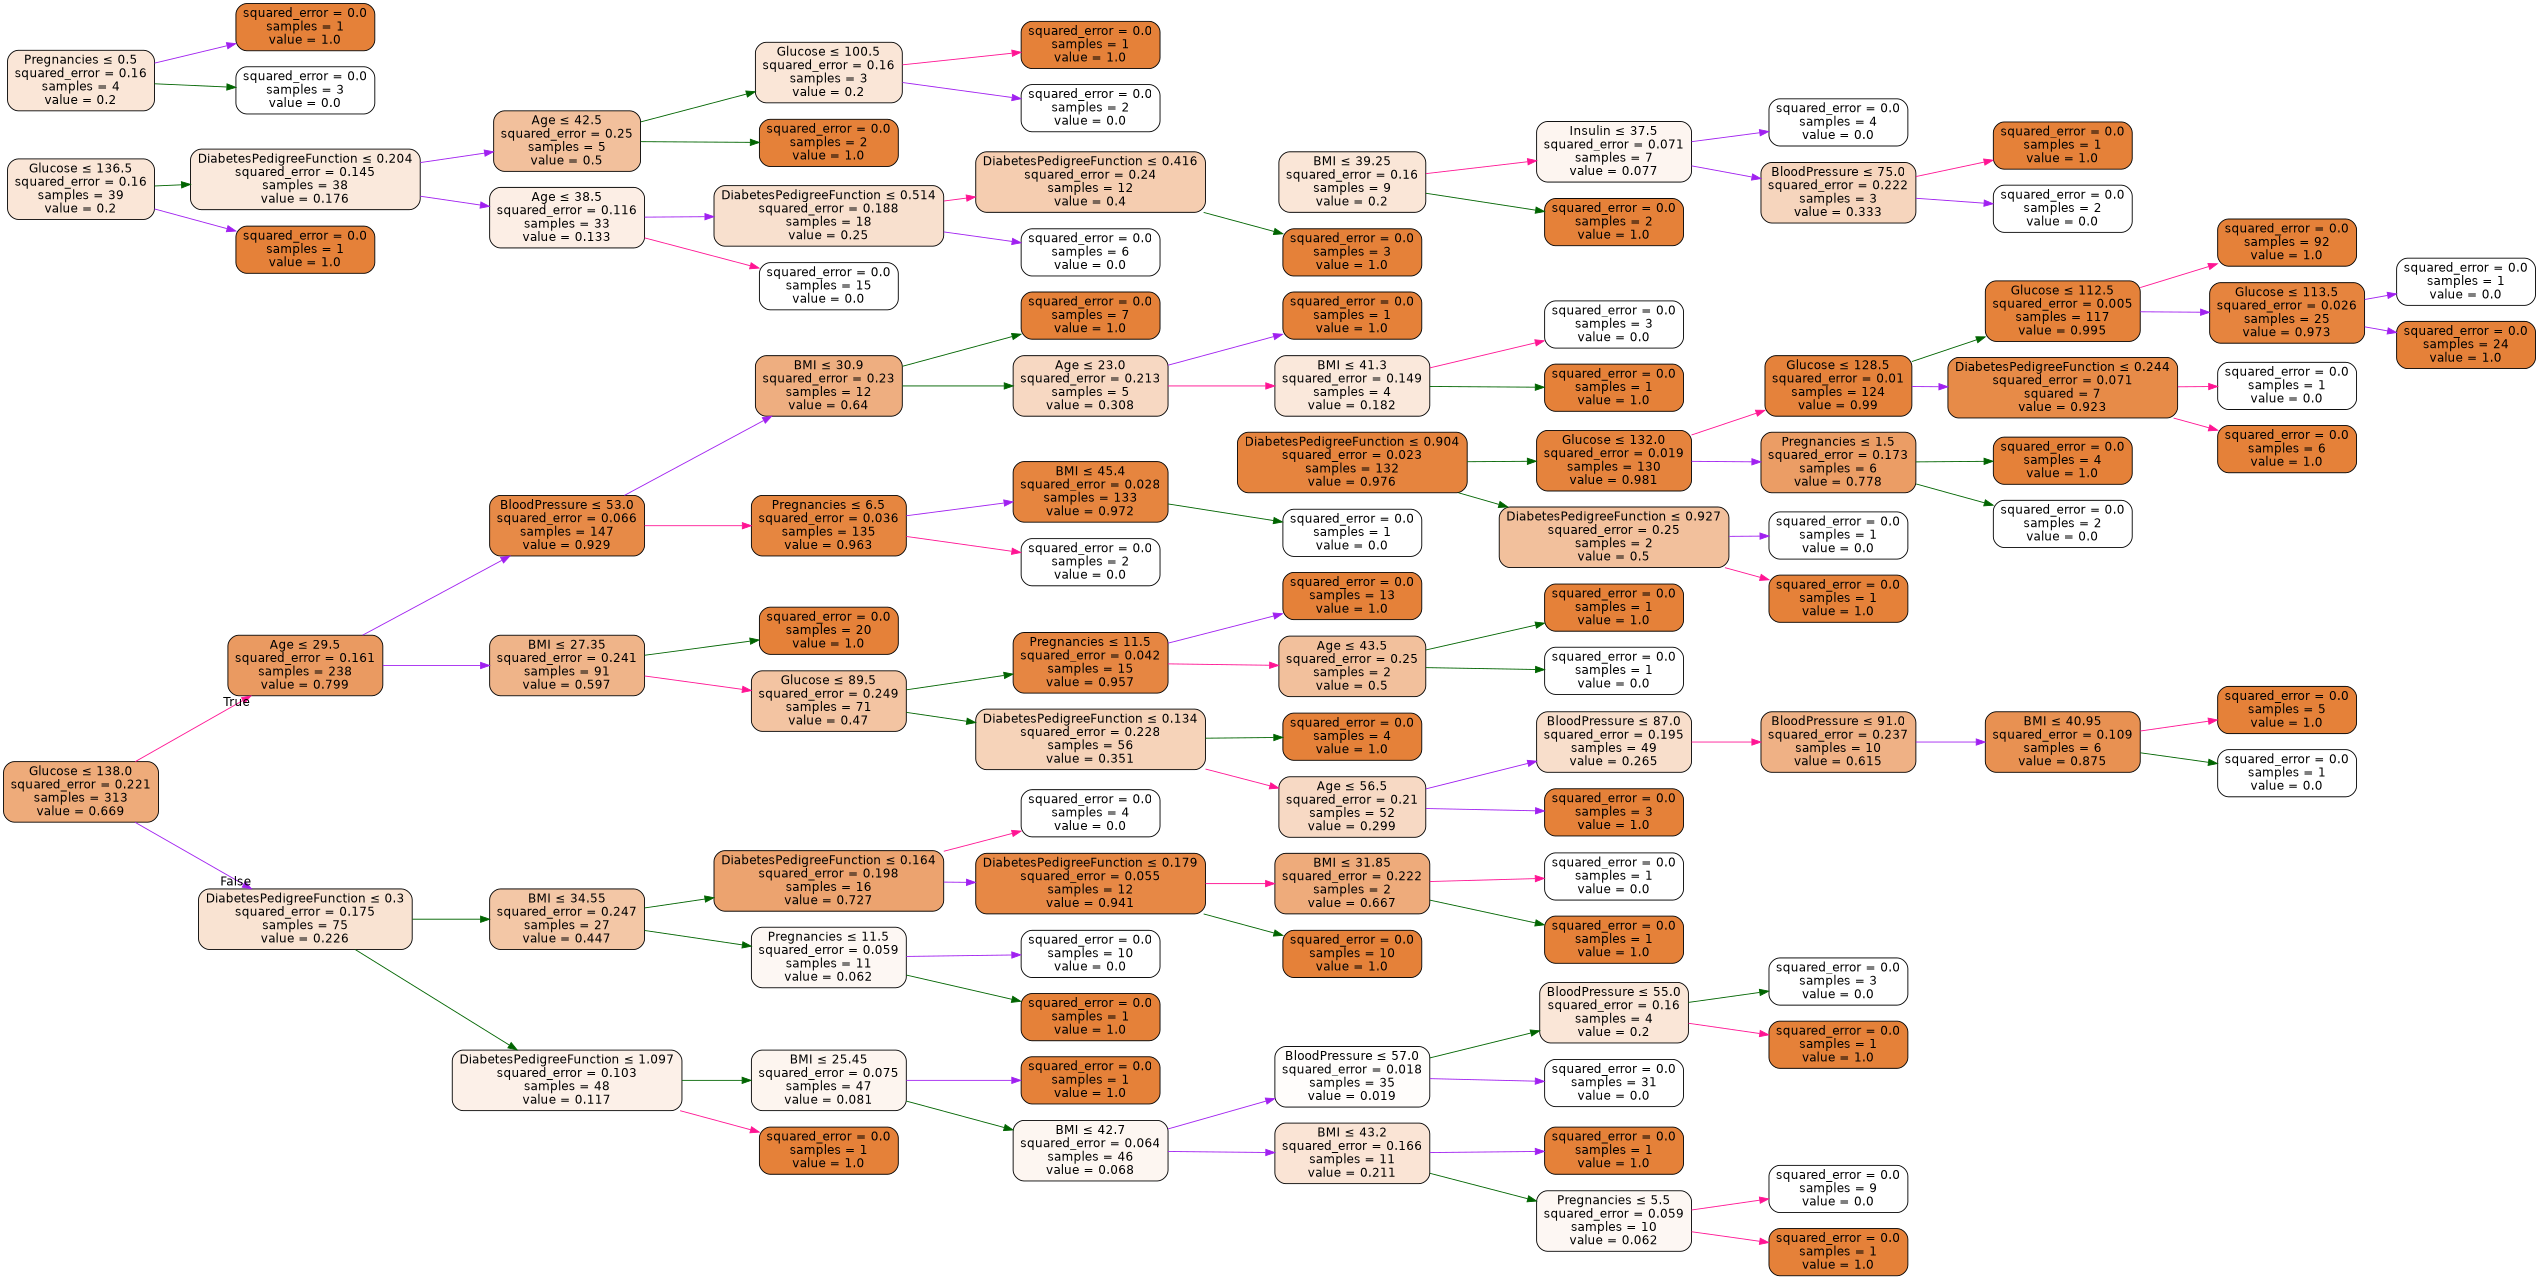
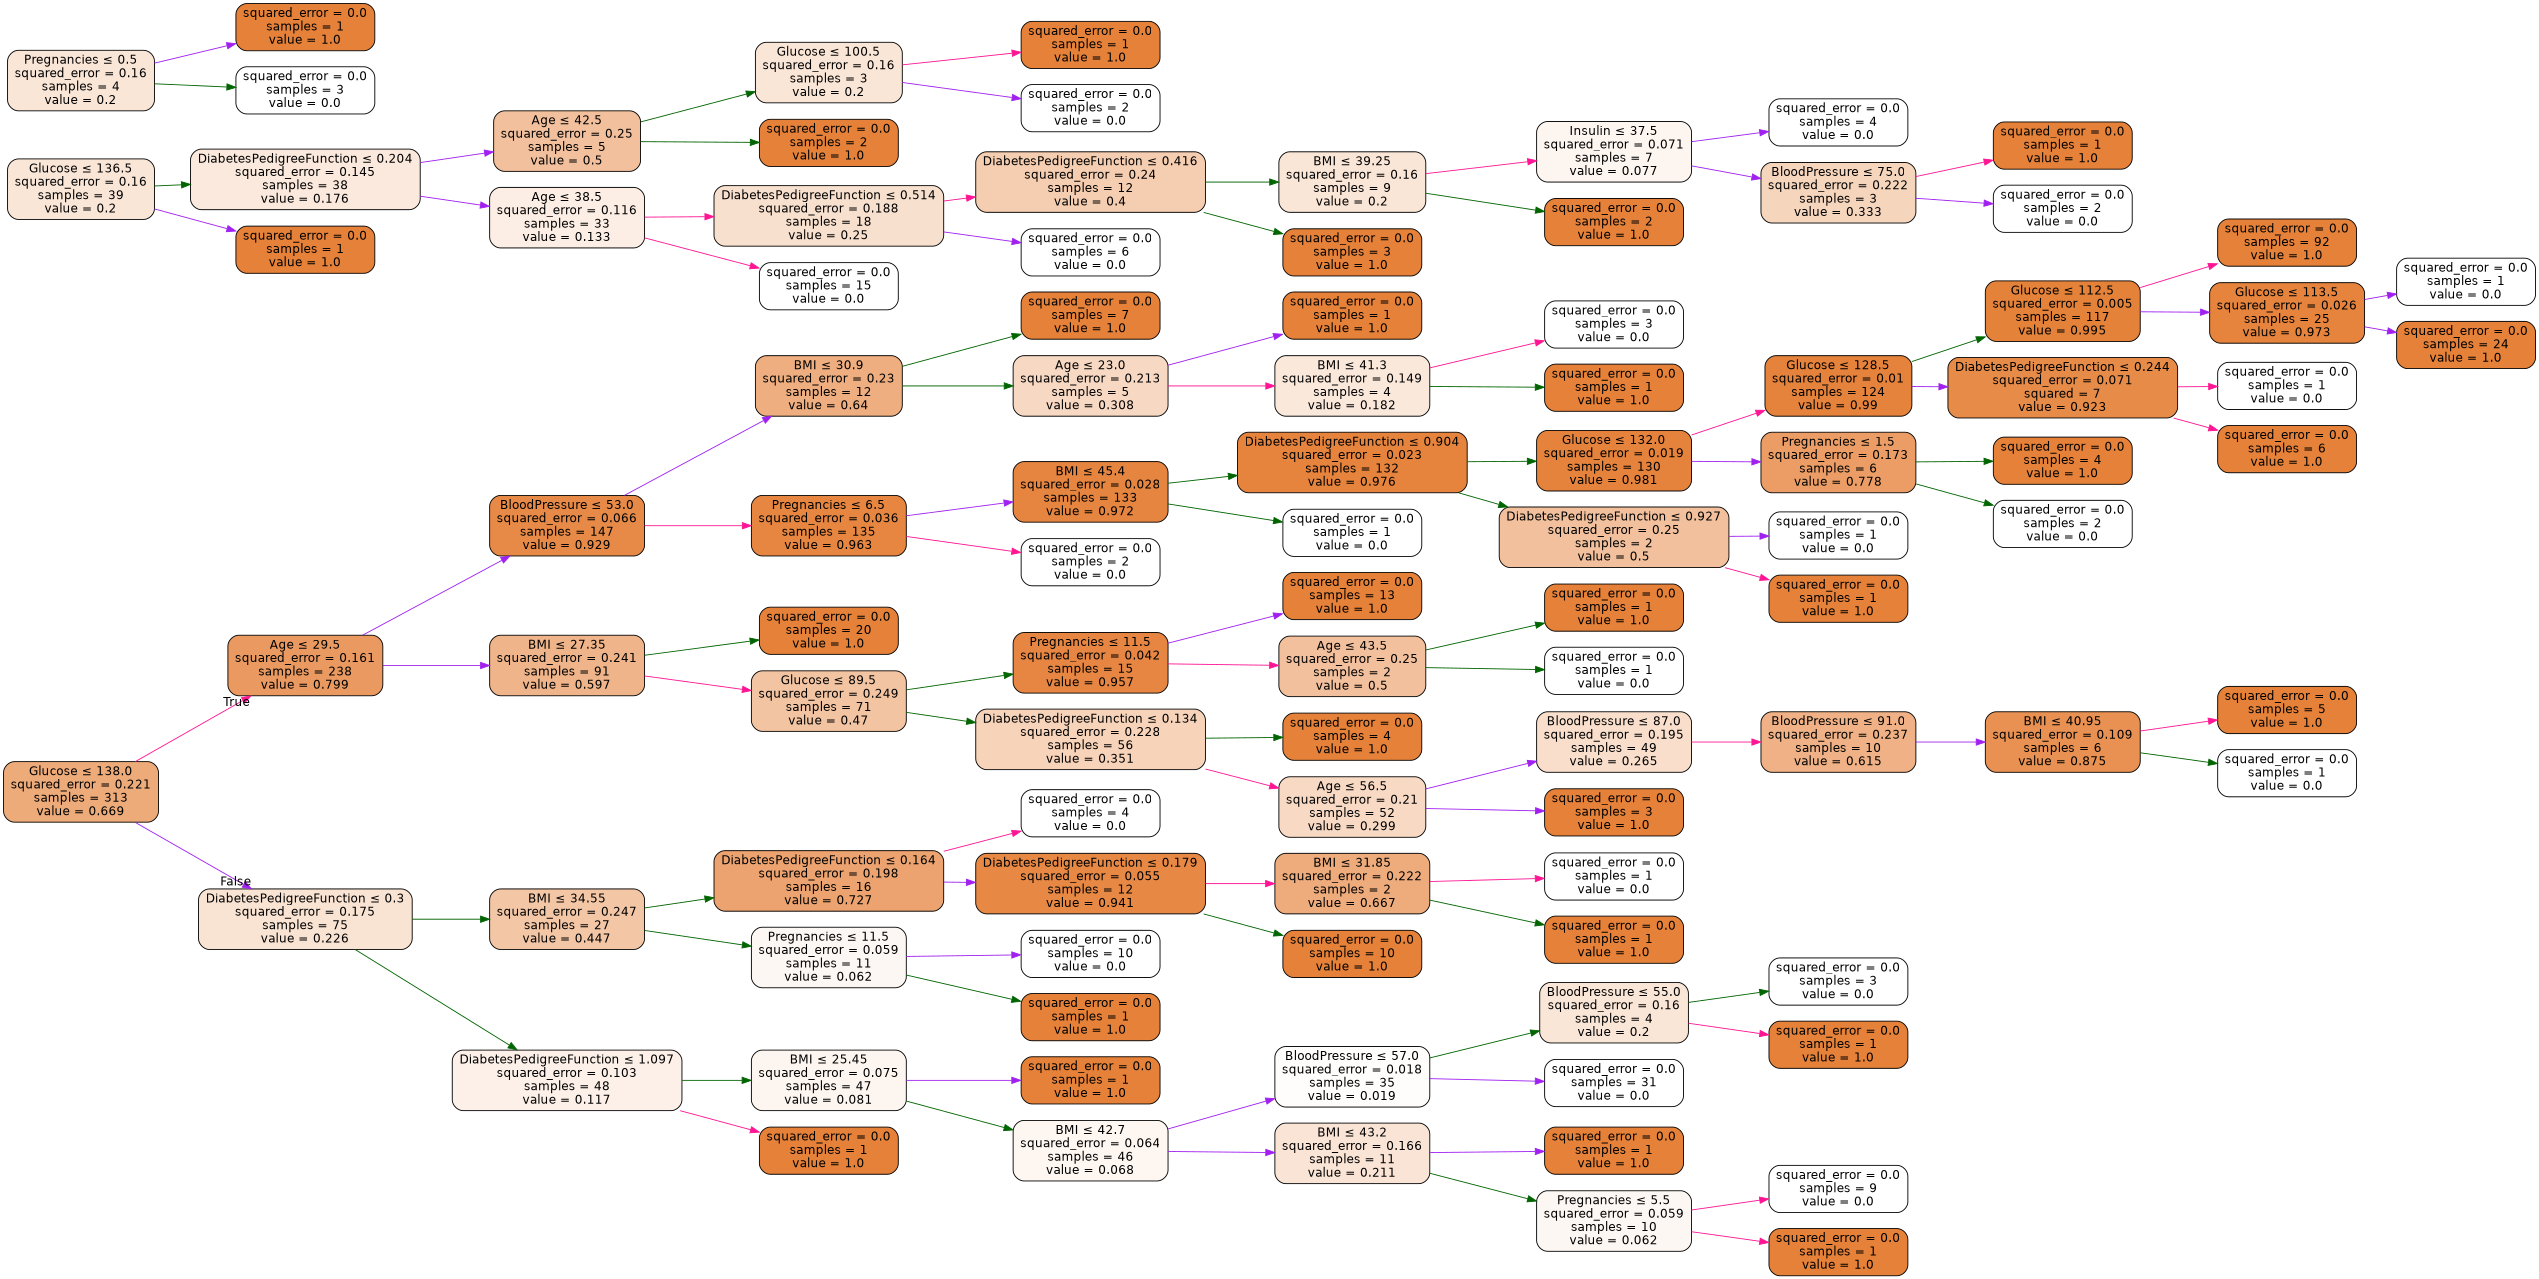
edge "DiabetesPedigreeFunction ≤ 0.416" -> "BMI ≤ 39.25": added
edge "Age ≤ 38.5" -> "DiabetesPedigreeFunction ≤ 0.514": color purple -> deeppink
edge "BMI ≤ 45.4" -> "DiabetesPedigreeFunction ≤ 0.904": added
